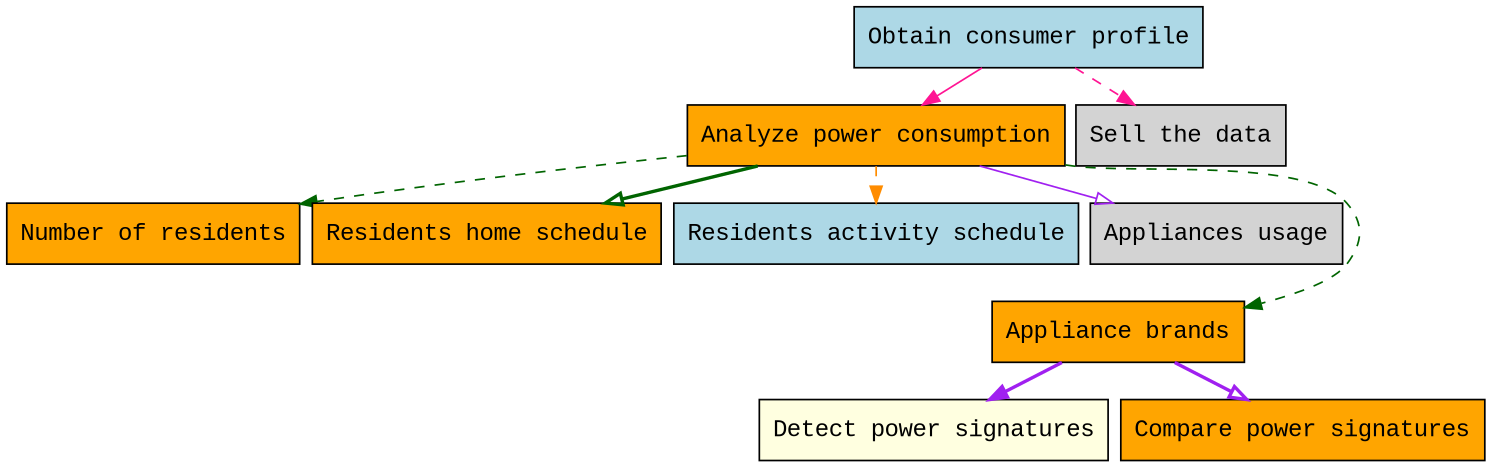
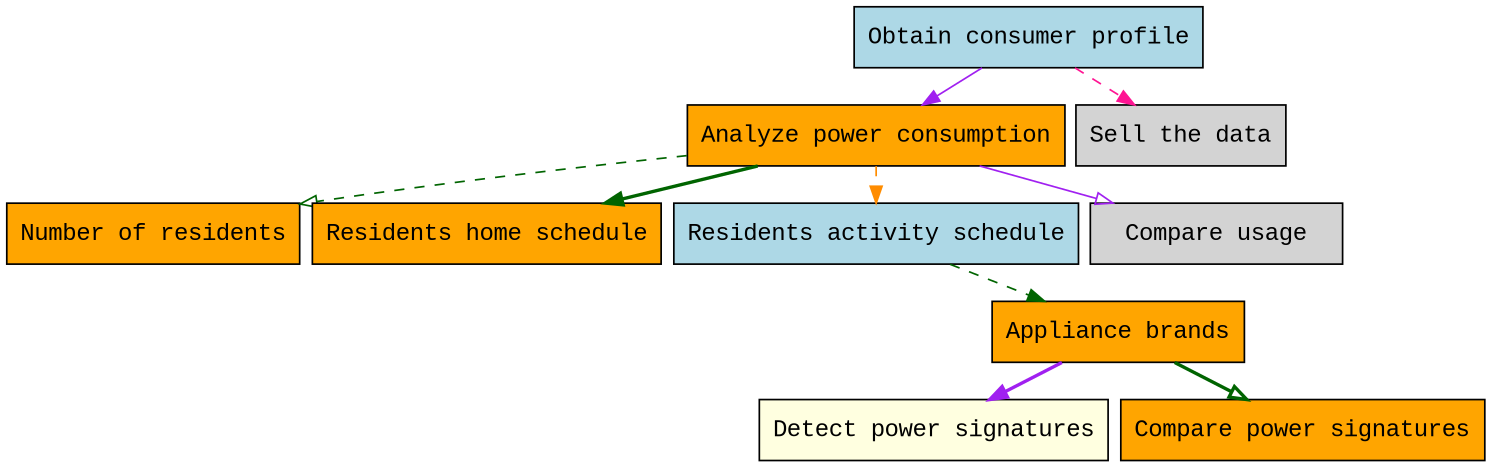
edge "Obtain consumer profile" -> "Analyze power consumption": color deeppink -> purple
edge "Analyze power consumption" -> "Number of residents": arrowhead normal -> onormal
edge "Analyze power consumption" -> "Appliance brands": now "Residents activity schedule" -> "Appliance brands"
edge "Analyze power consumption" -> "Residents home schedule": arrowhead onormal -> normal
node "Appliances usage": label "Appliances usage" -> "Compare usage"
edge "Appliance brands" -> "Compare power signatures": color purple -> darkgreen
